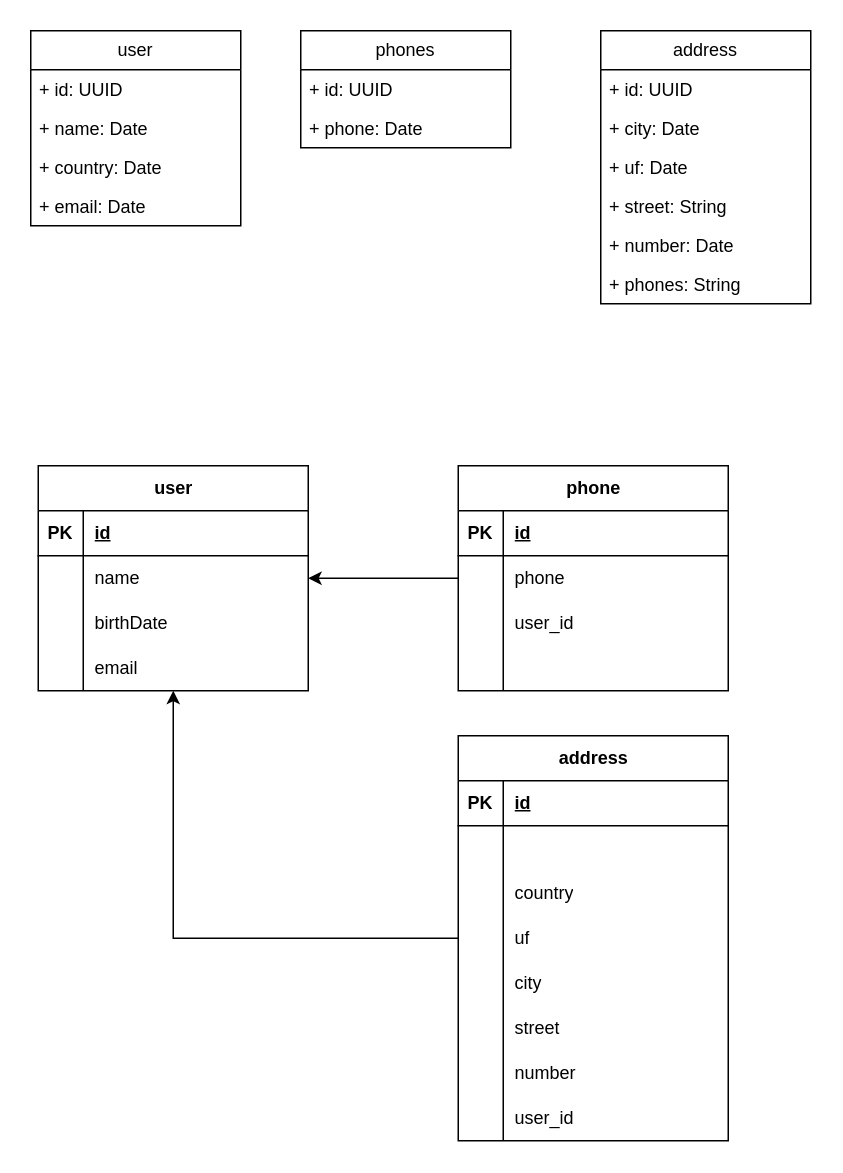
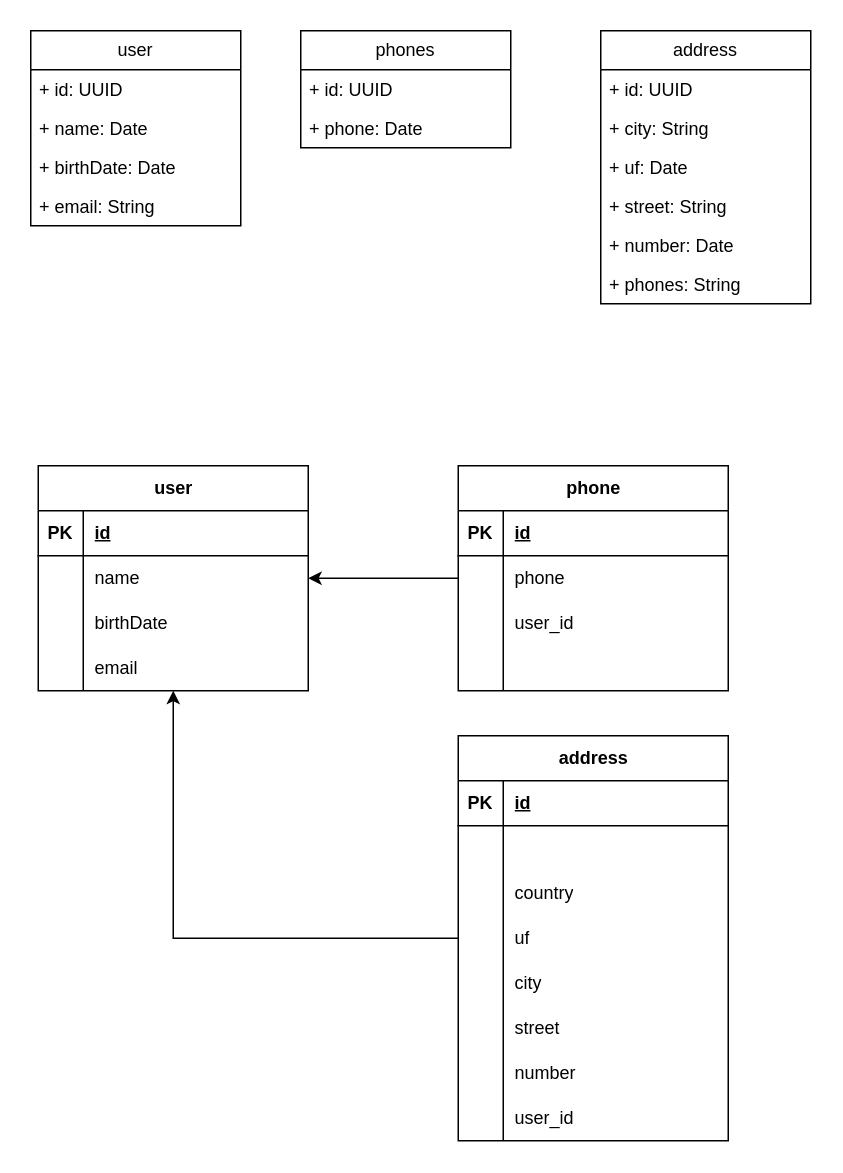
node "+ city: Date": label "+ city: Date" -> "+ city: String"
node "+ country: Date": label "+ country: Date" -> "+ birthDate: Date"
node "+ email: Date": label "+ email: Date" -> "+ email: String"
